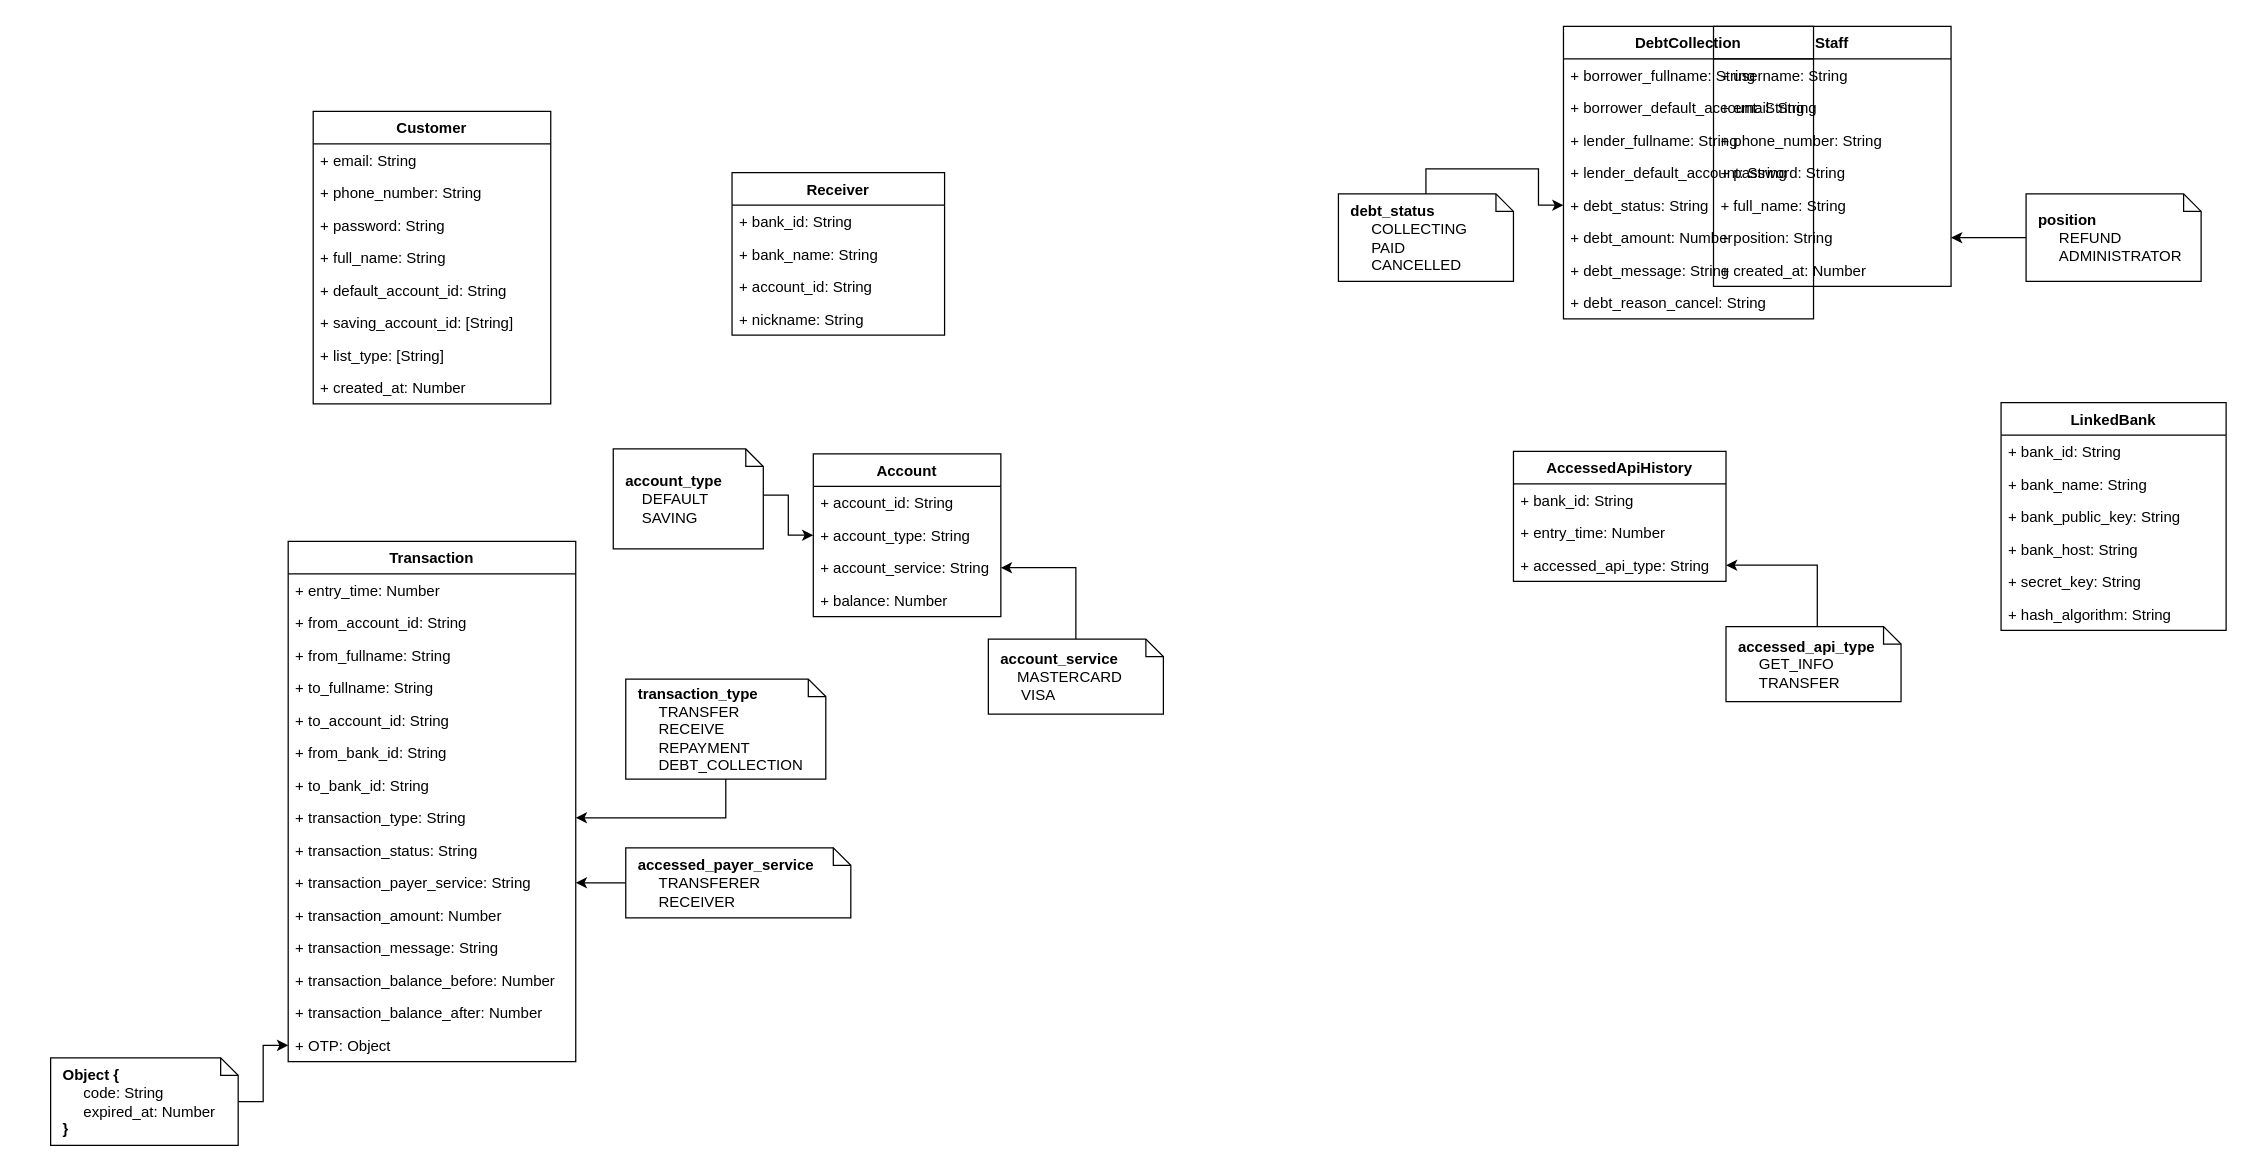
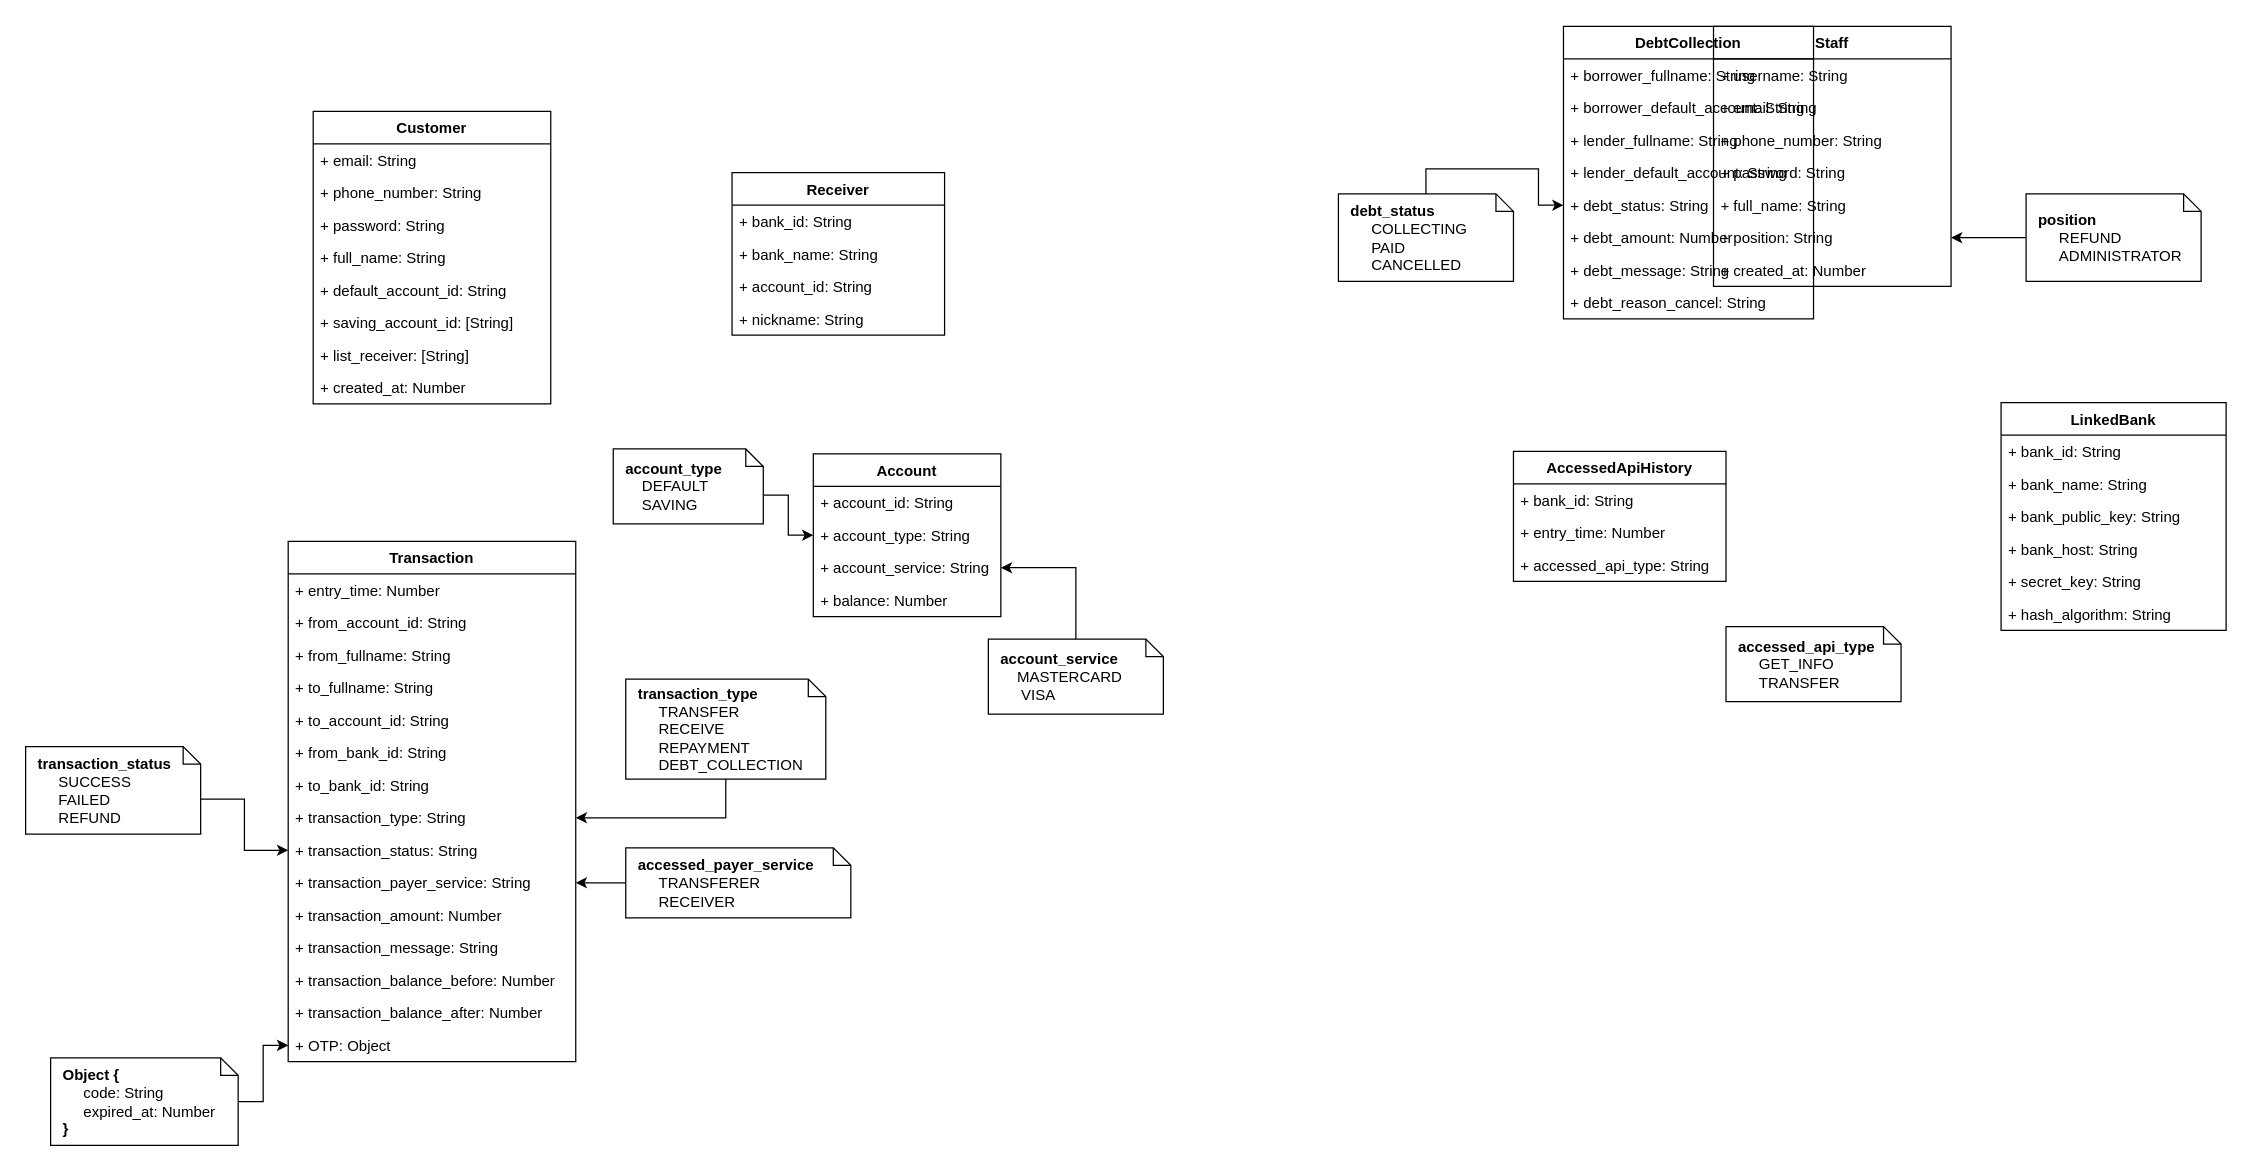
node "+ list_type: [String]": label "+ list_type: [String]" -> "+ list_receiver: [String]"
node "account_type DEFAULT SAVING": size 150x100 -> 150x75
edge "accessed_api_type GET_INFO TRANSFER" -> "+ accessed_api_type: String": removed
node "transaction_status SUCCESS FAILED REFUND": added
edge "transaction_status SUCCESS FAILED REFUND" -> "+ transaction_status: String": added
